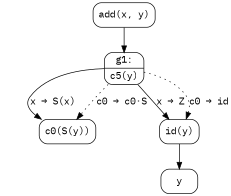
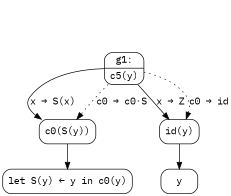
node "add(x, y)": removed
node "let S(y) ← y in c0(y)": added
